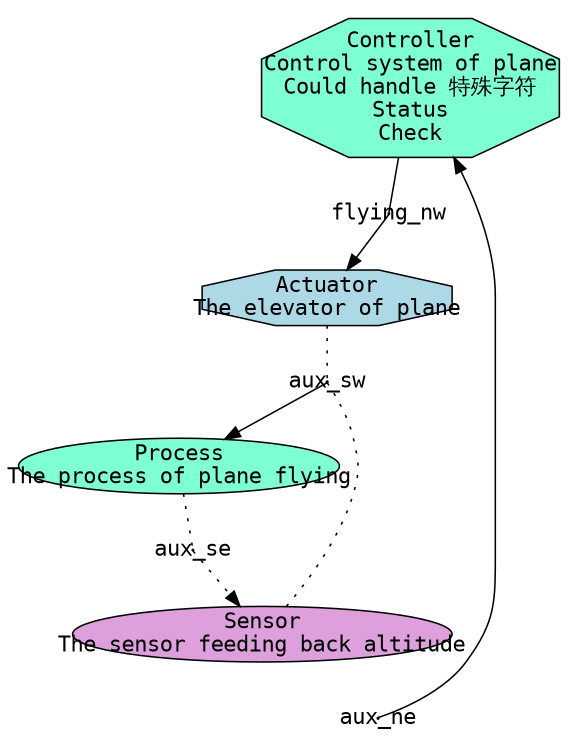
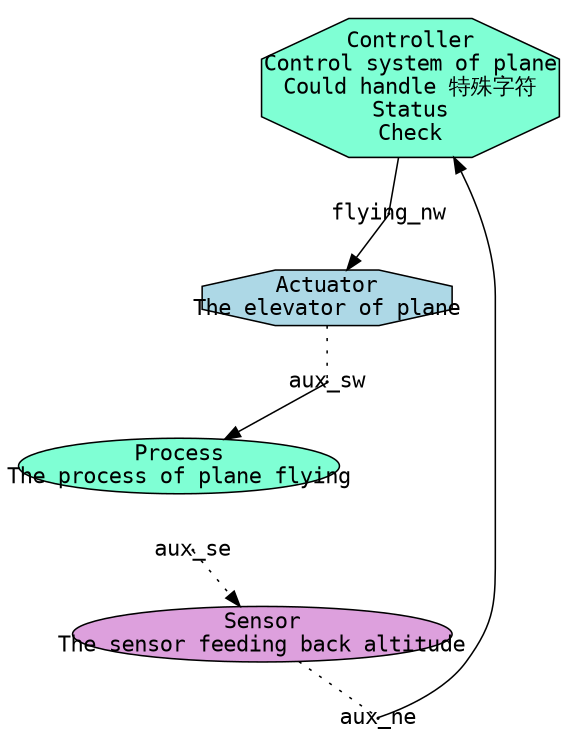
edge "aux_sw" -- "Sensor The sensor feeding back altitude": now "aux_ne" -- "Sensor The sensor feeding back altitude"
edge "Process The process of plane flying" -- "aux_se": removed
